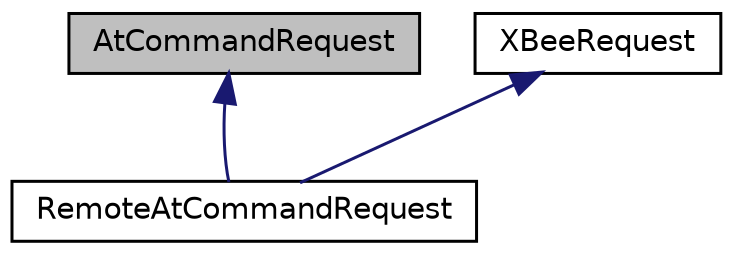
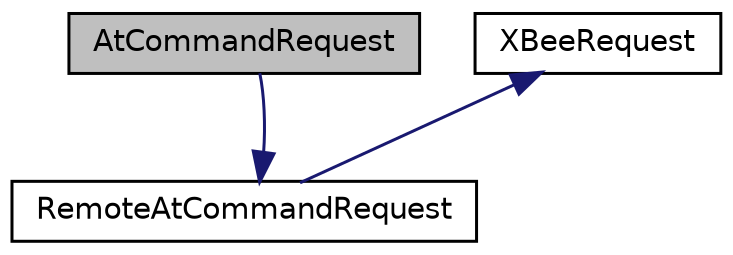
edge "RemoteAtCommandRequest" -> "AtCommandRequest": reversed
